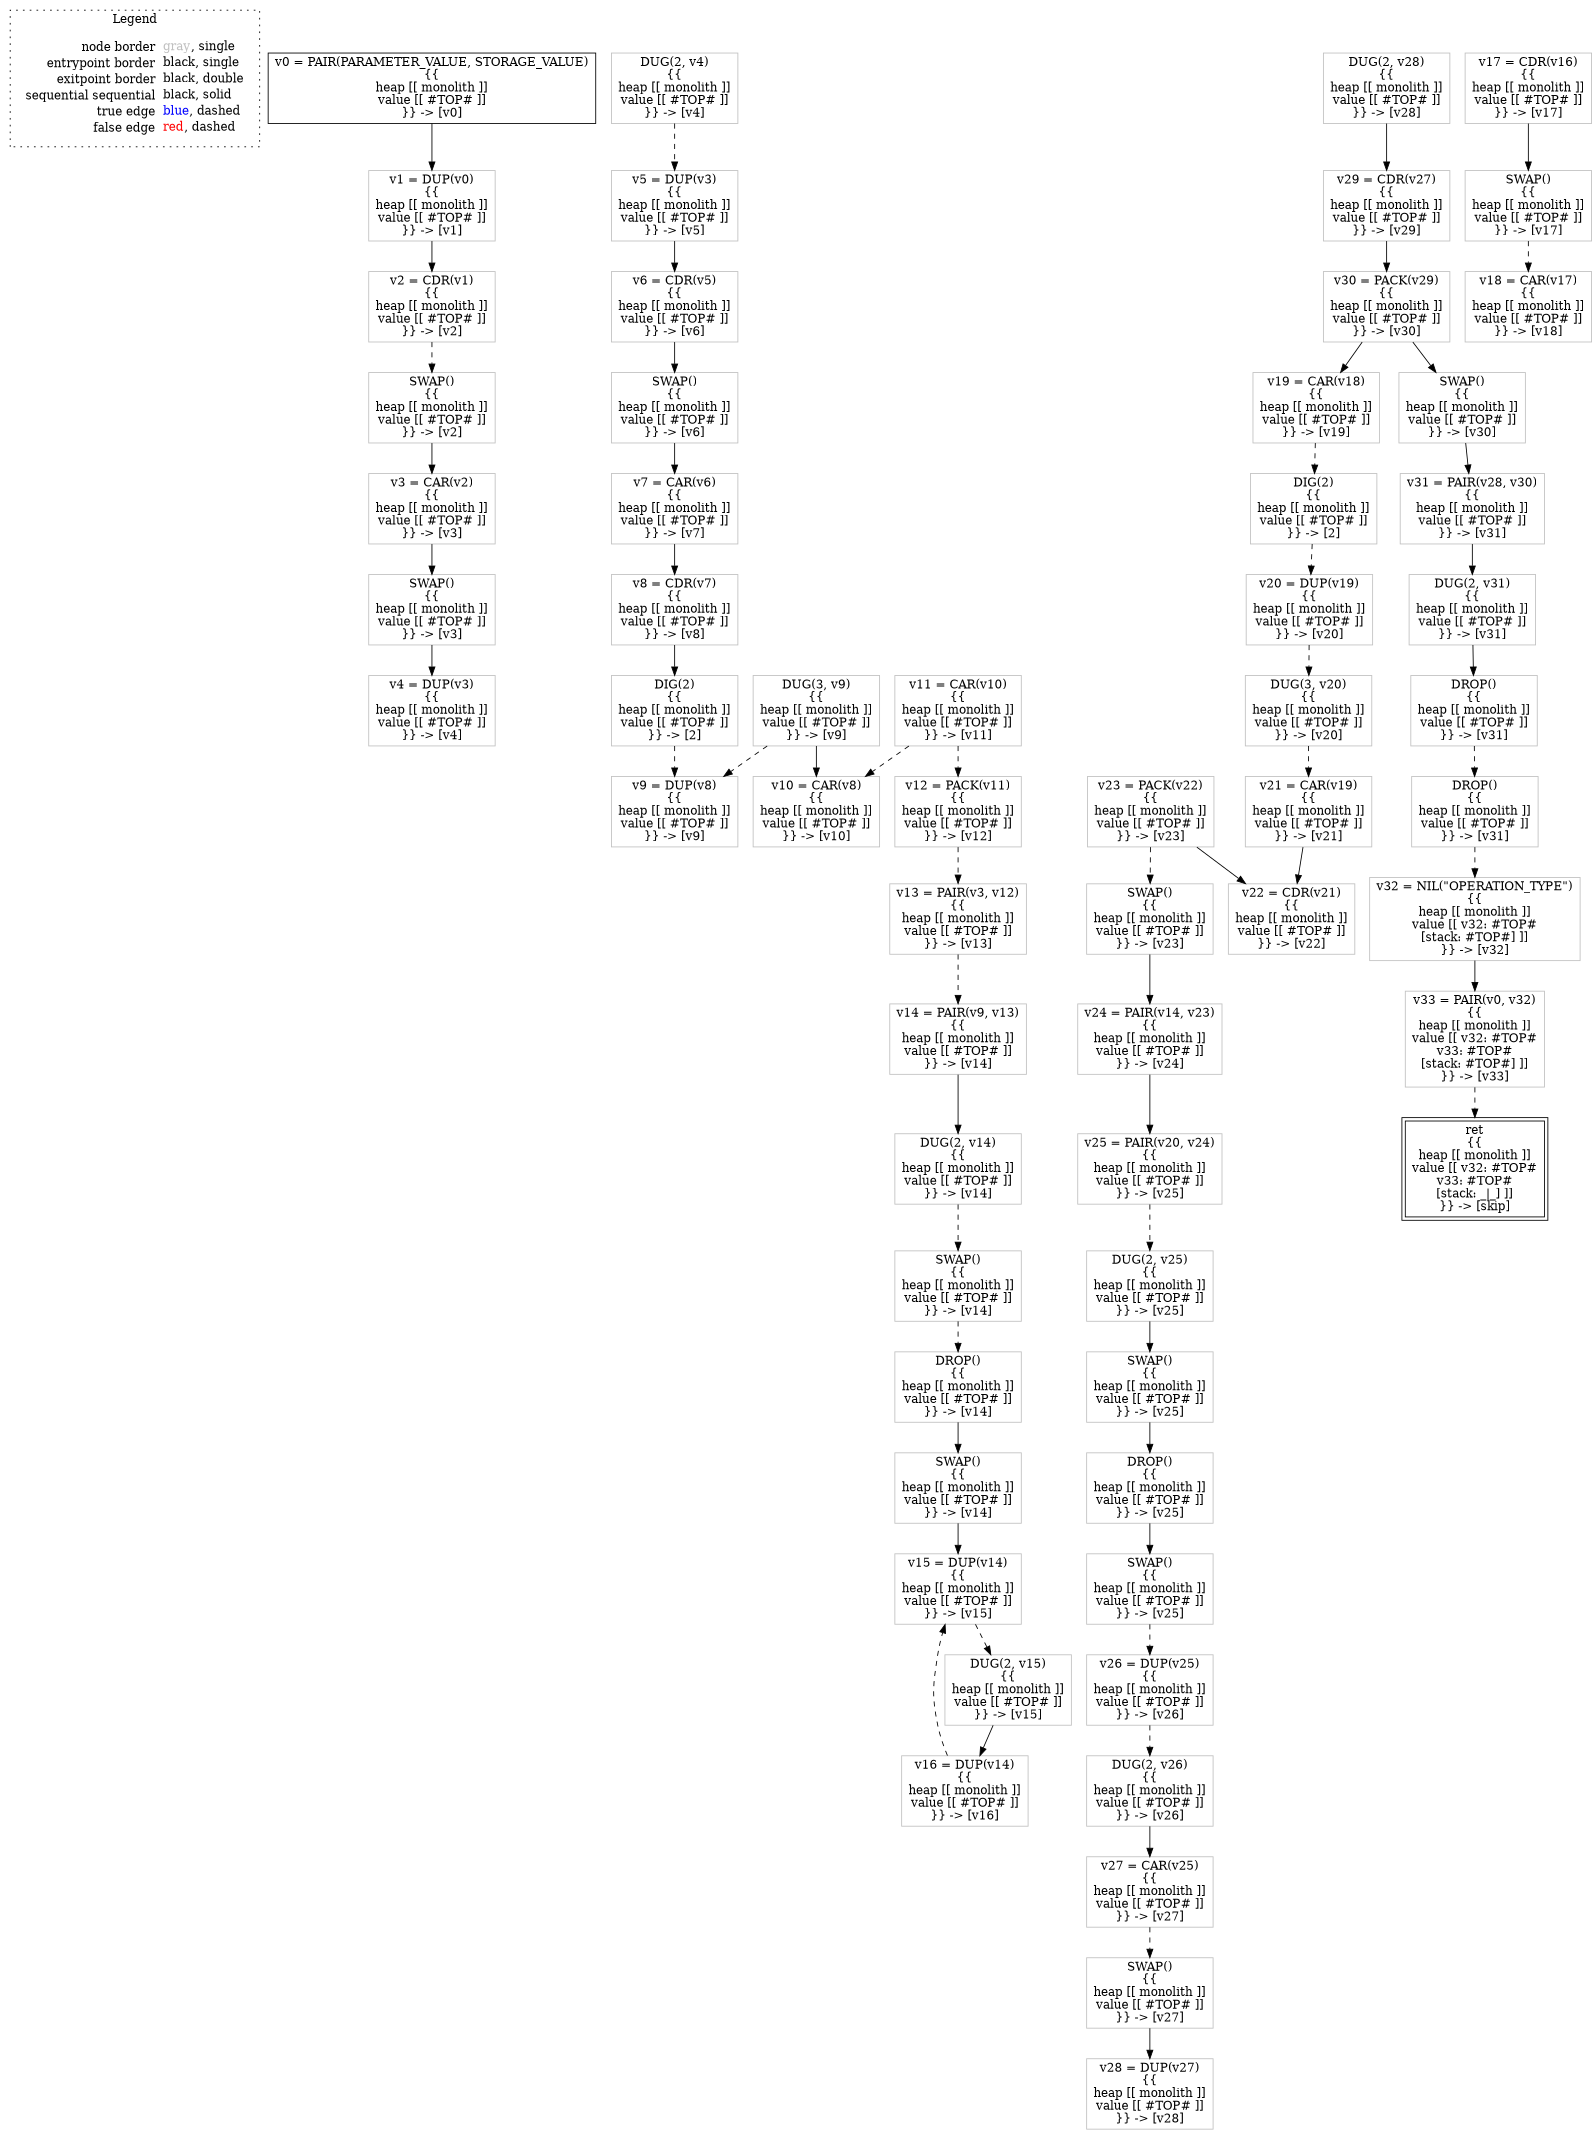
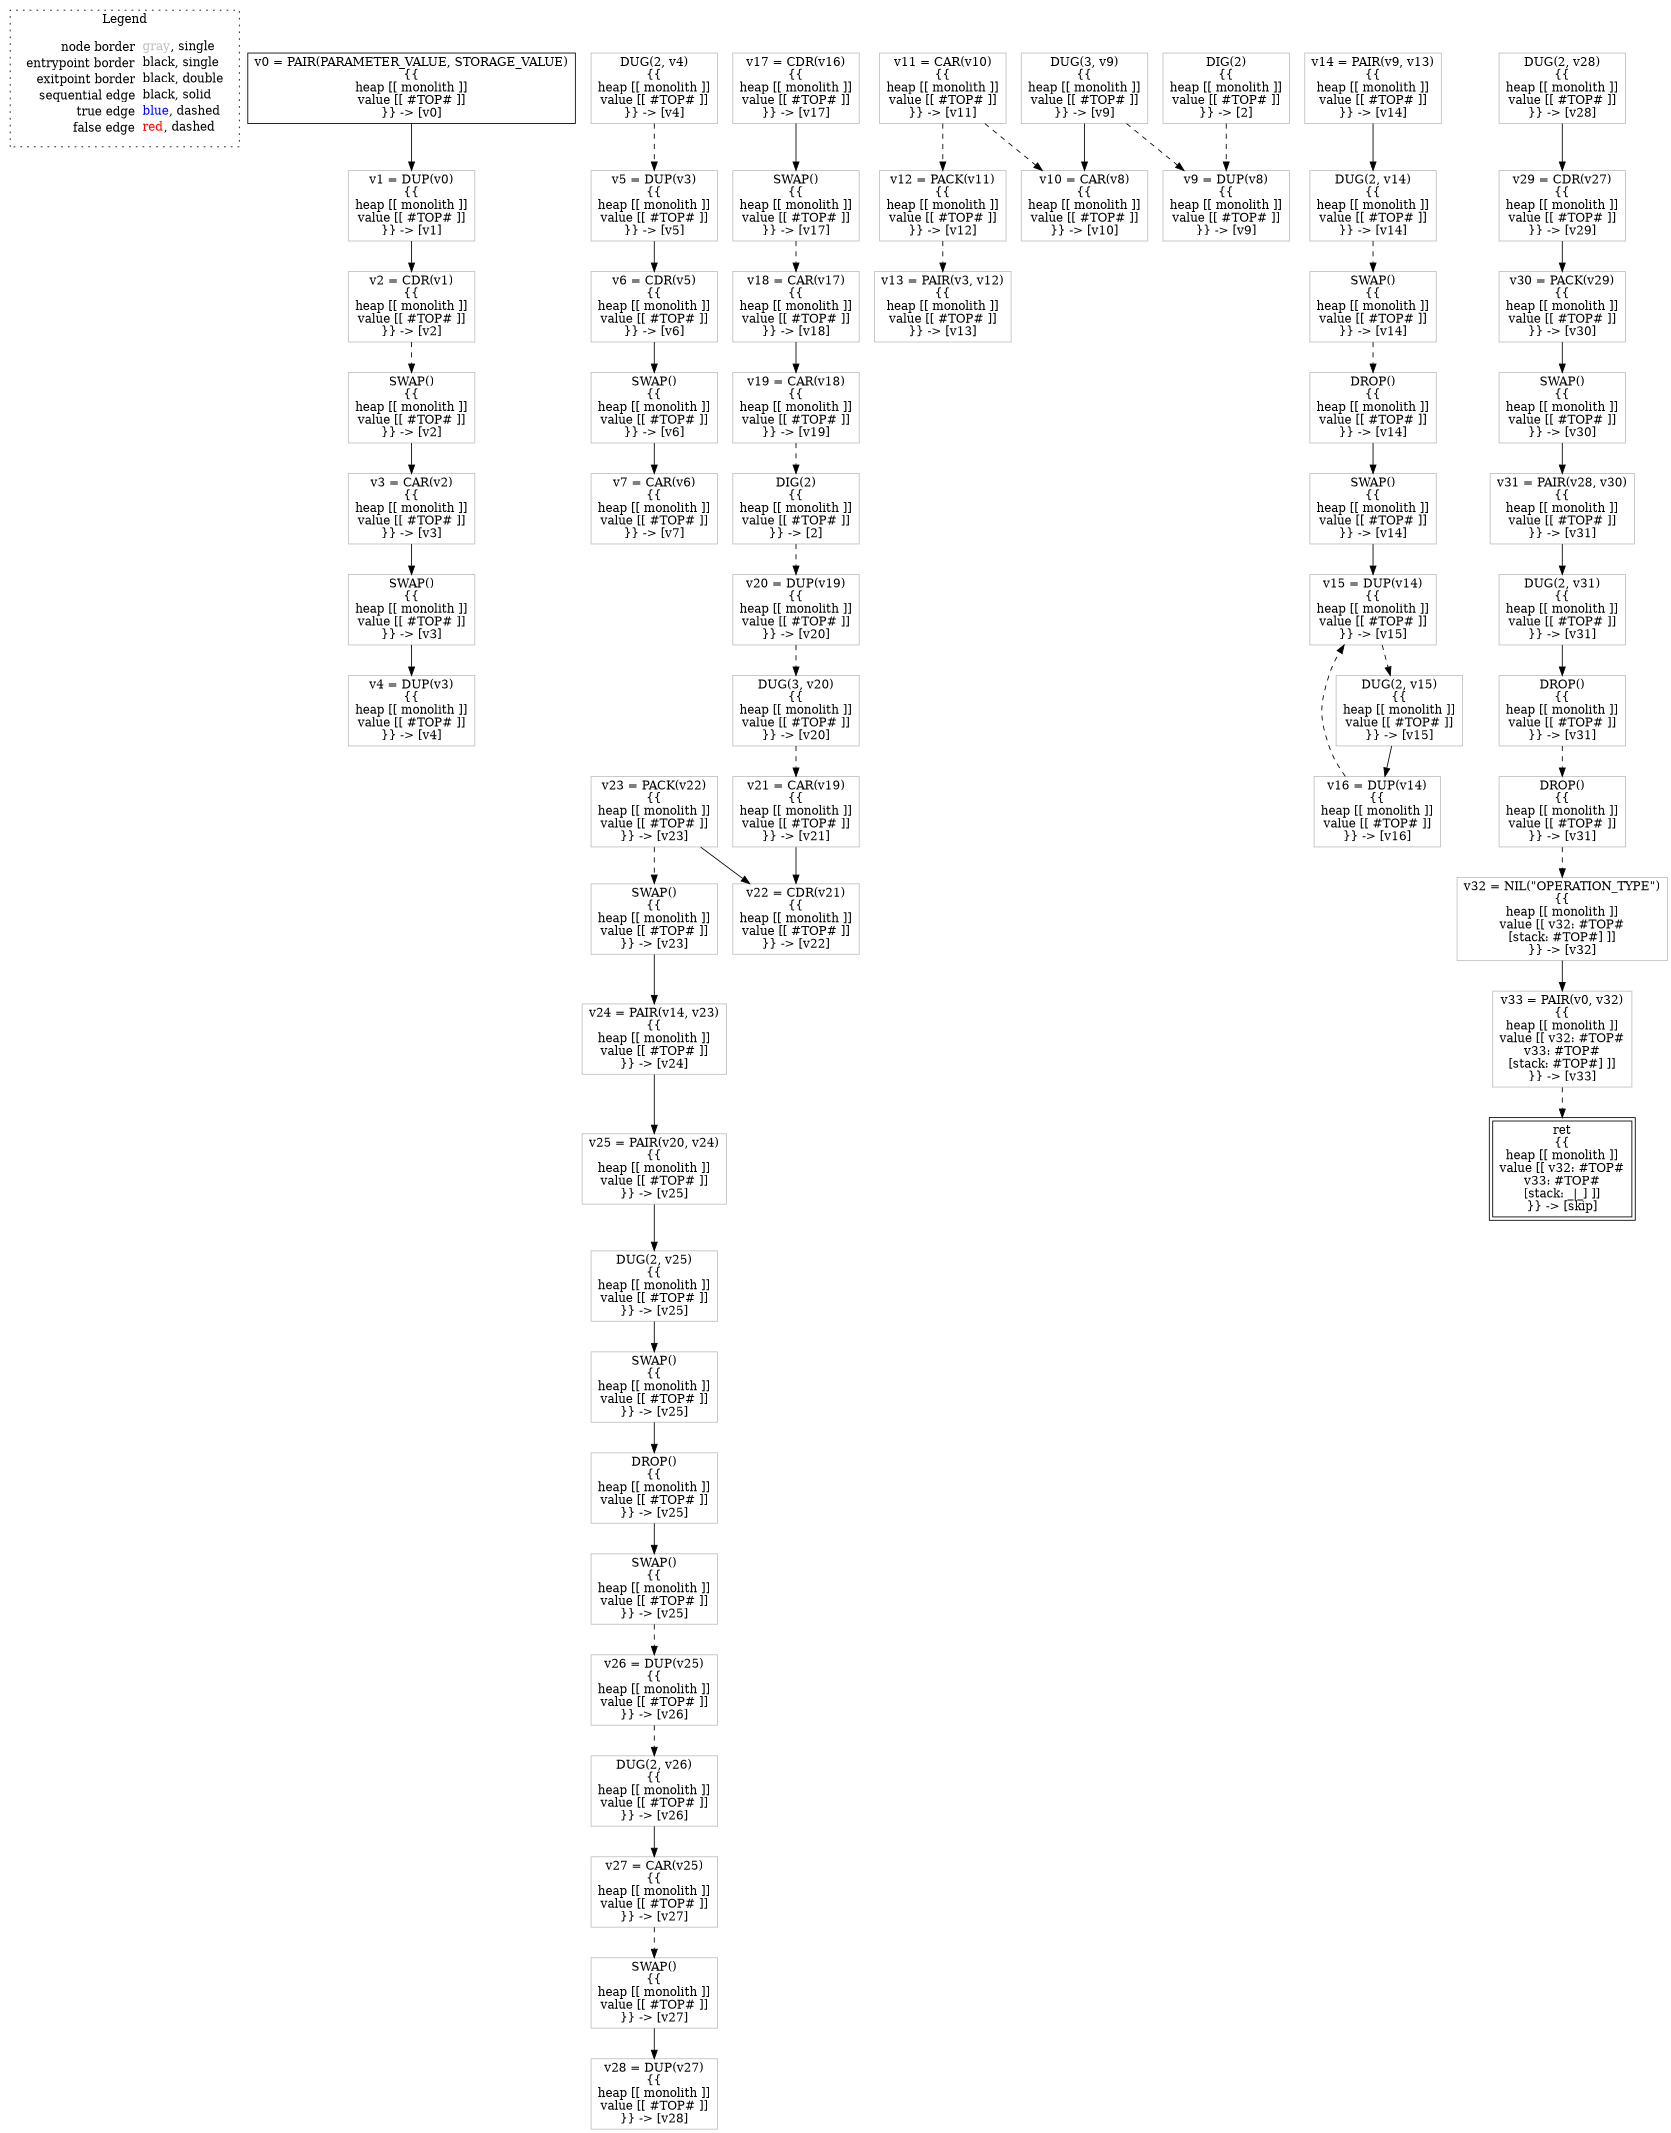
node "node border": text "sequential sequential" -> "sequential edge"
edge "v30 = PACK(v29)" -> "v19 = CAR(v18)": now "v18 = CAR(v17)" -> "v19 = CAR(v18)"
node "v8 = CDR(v7)": removed
edge "v13 = PAIR(v3, v12)" -> "v14 = PAIR(v9, v13)": removed
edge "v25 = PAIR(v20, v24)" -> "DUG(2, v25)": style dashed -> solid
